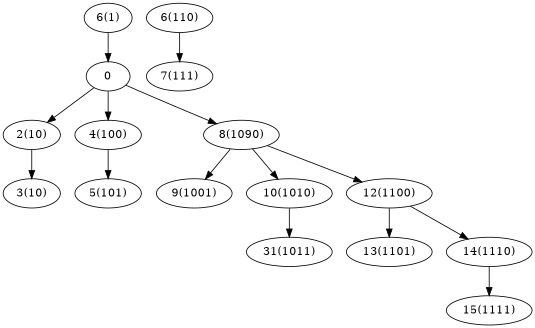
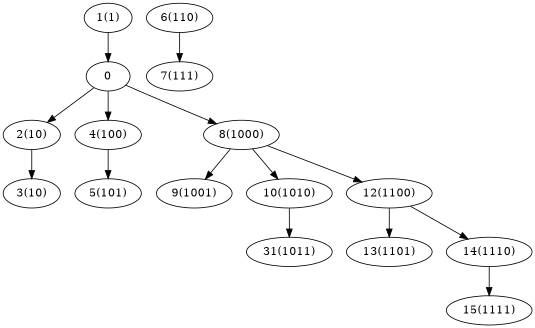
node "6(1)": label "6(1)" -> "1(1)"
node "8(1090)": label "8(1090)" -> "8(1000)"
